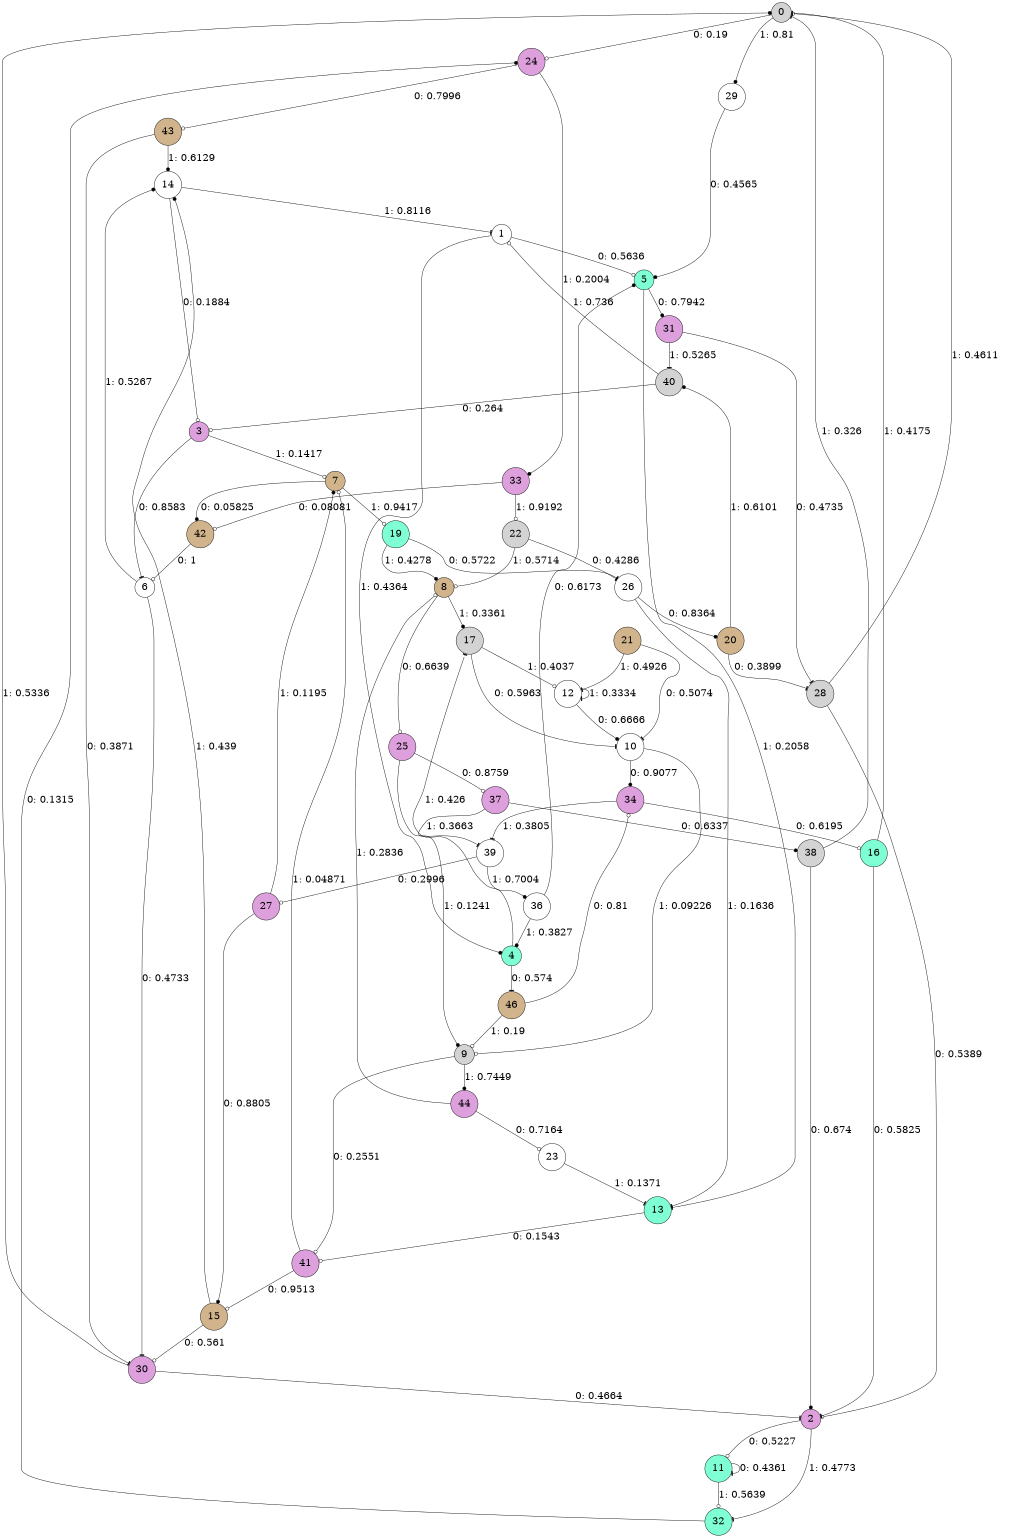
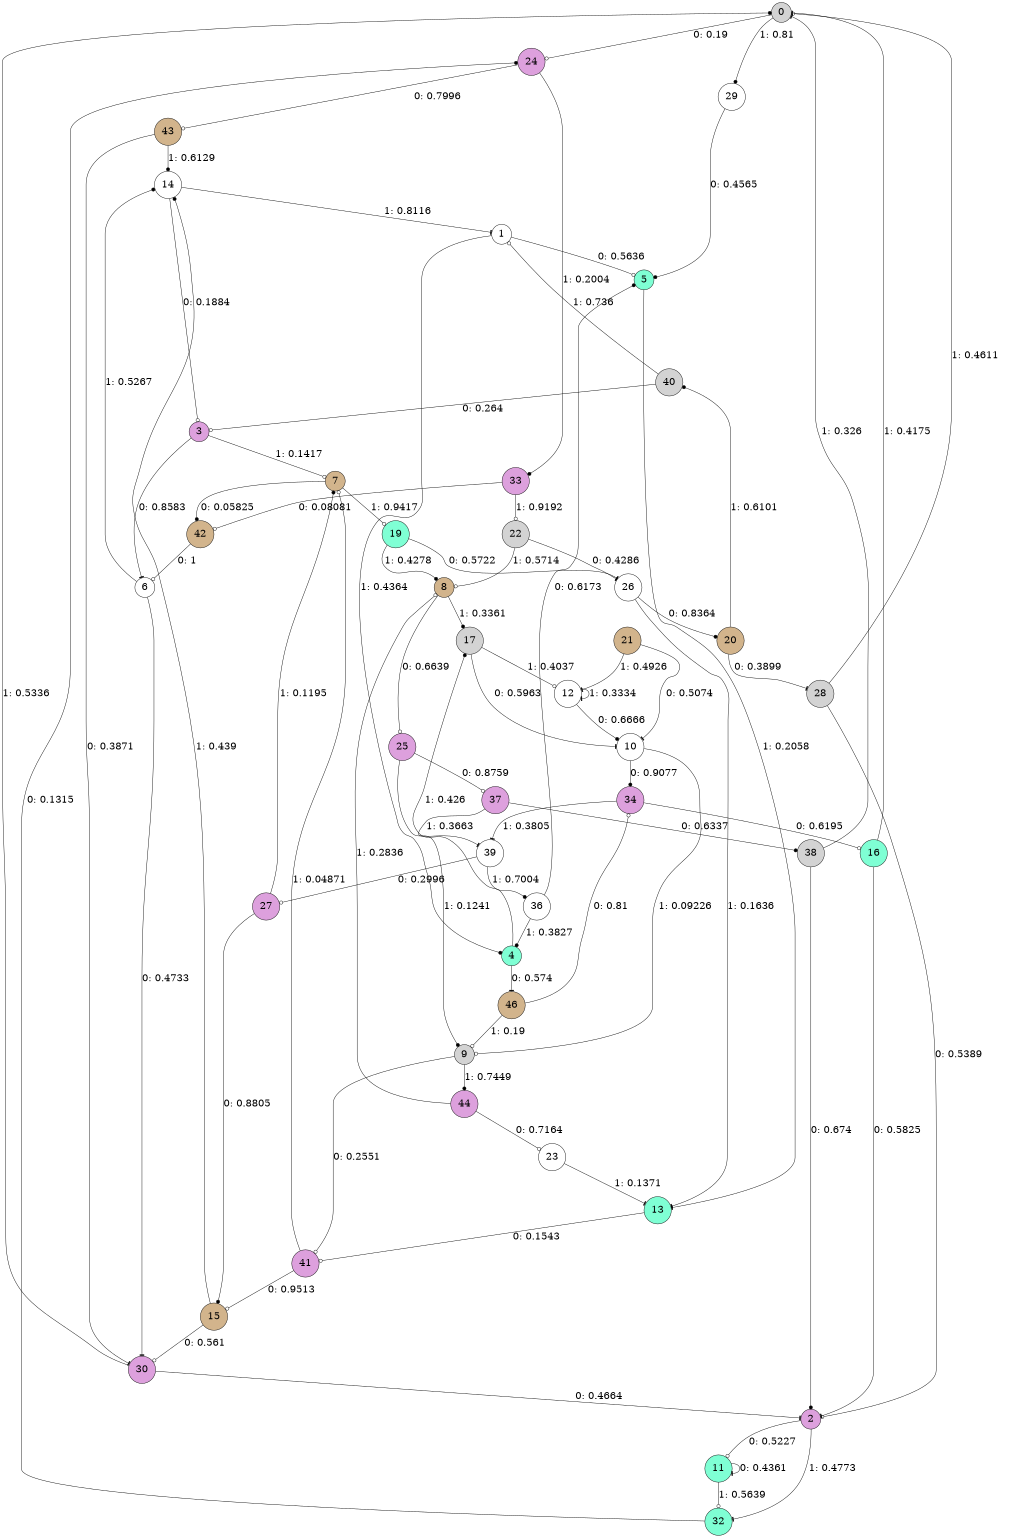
node "31": removed
edge "4" -> "17": arrowhead tee -> dot
